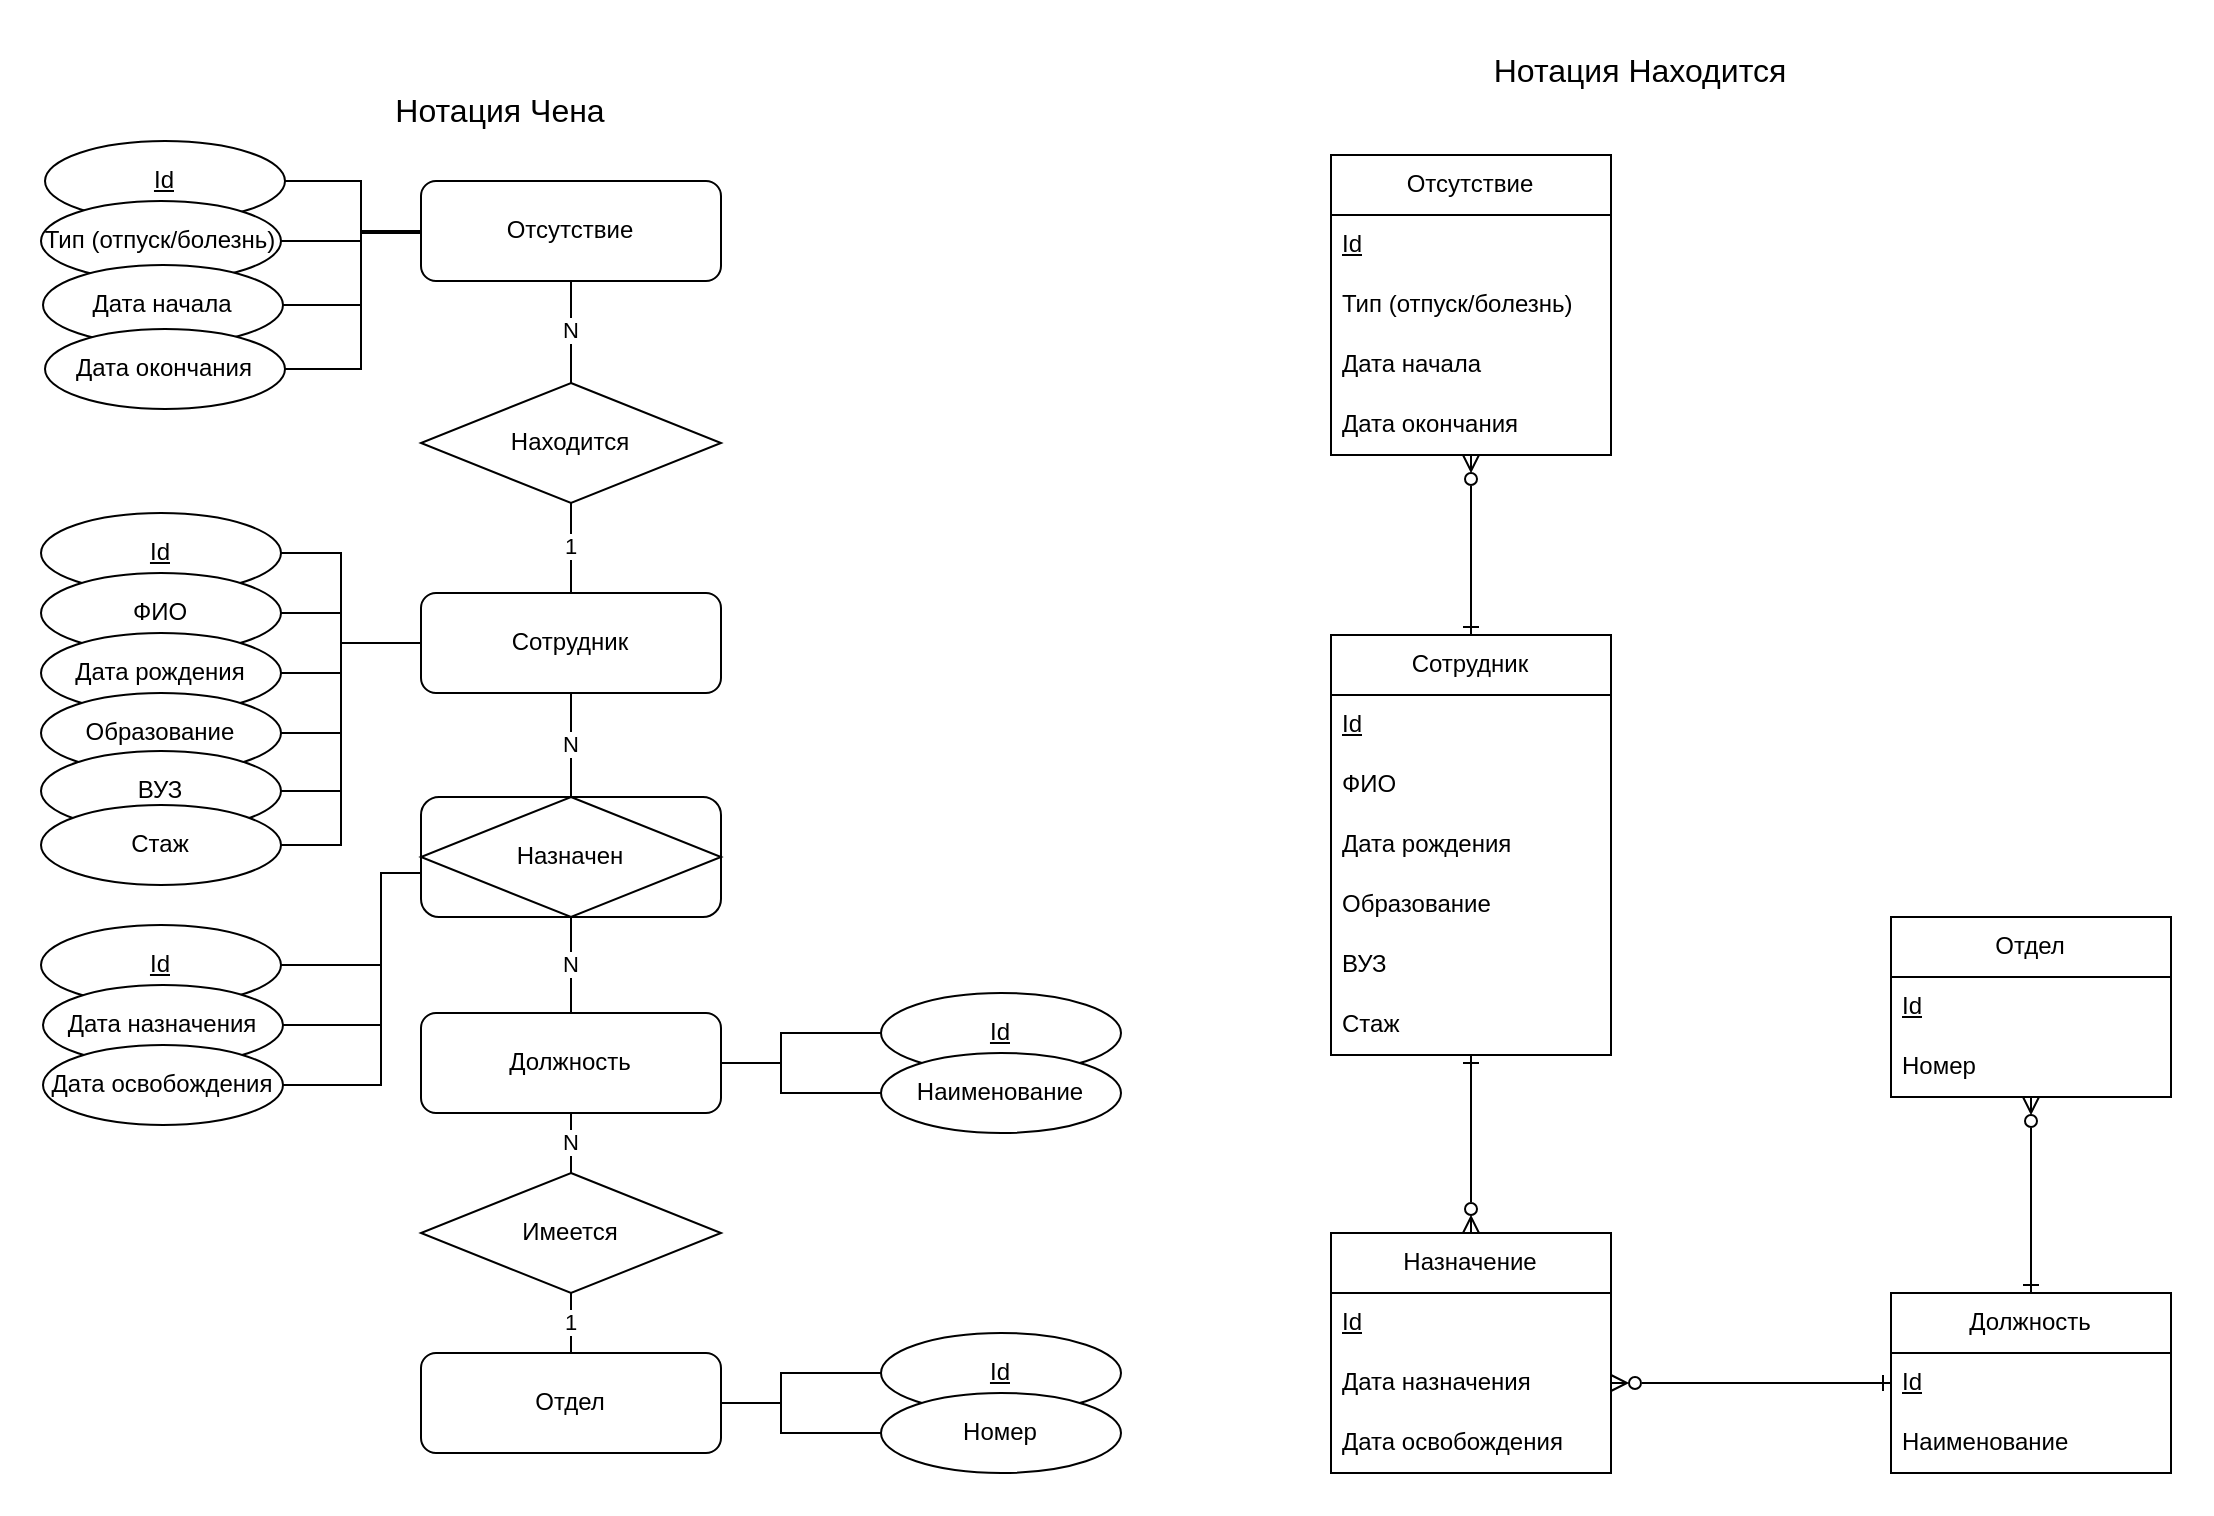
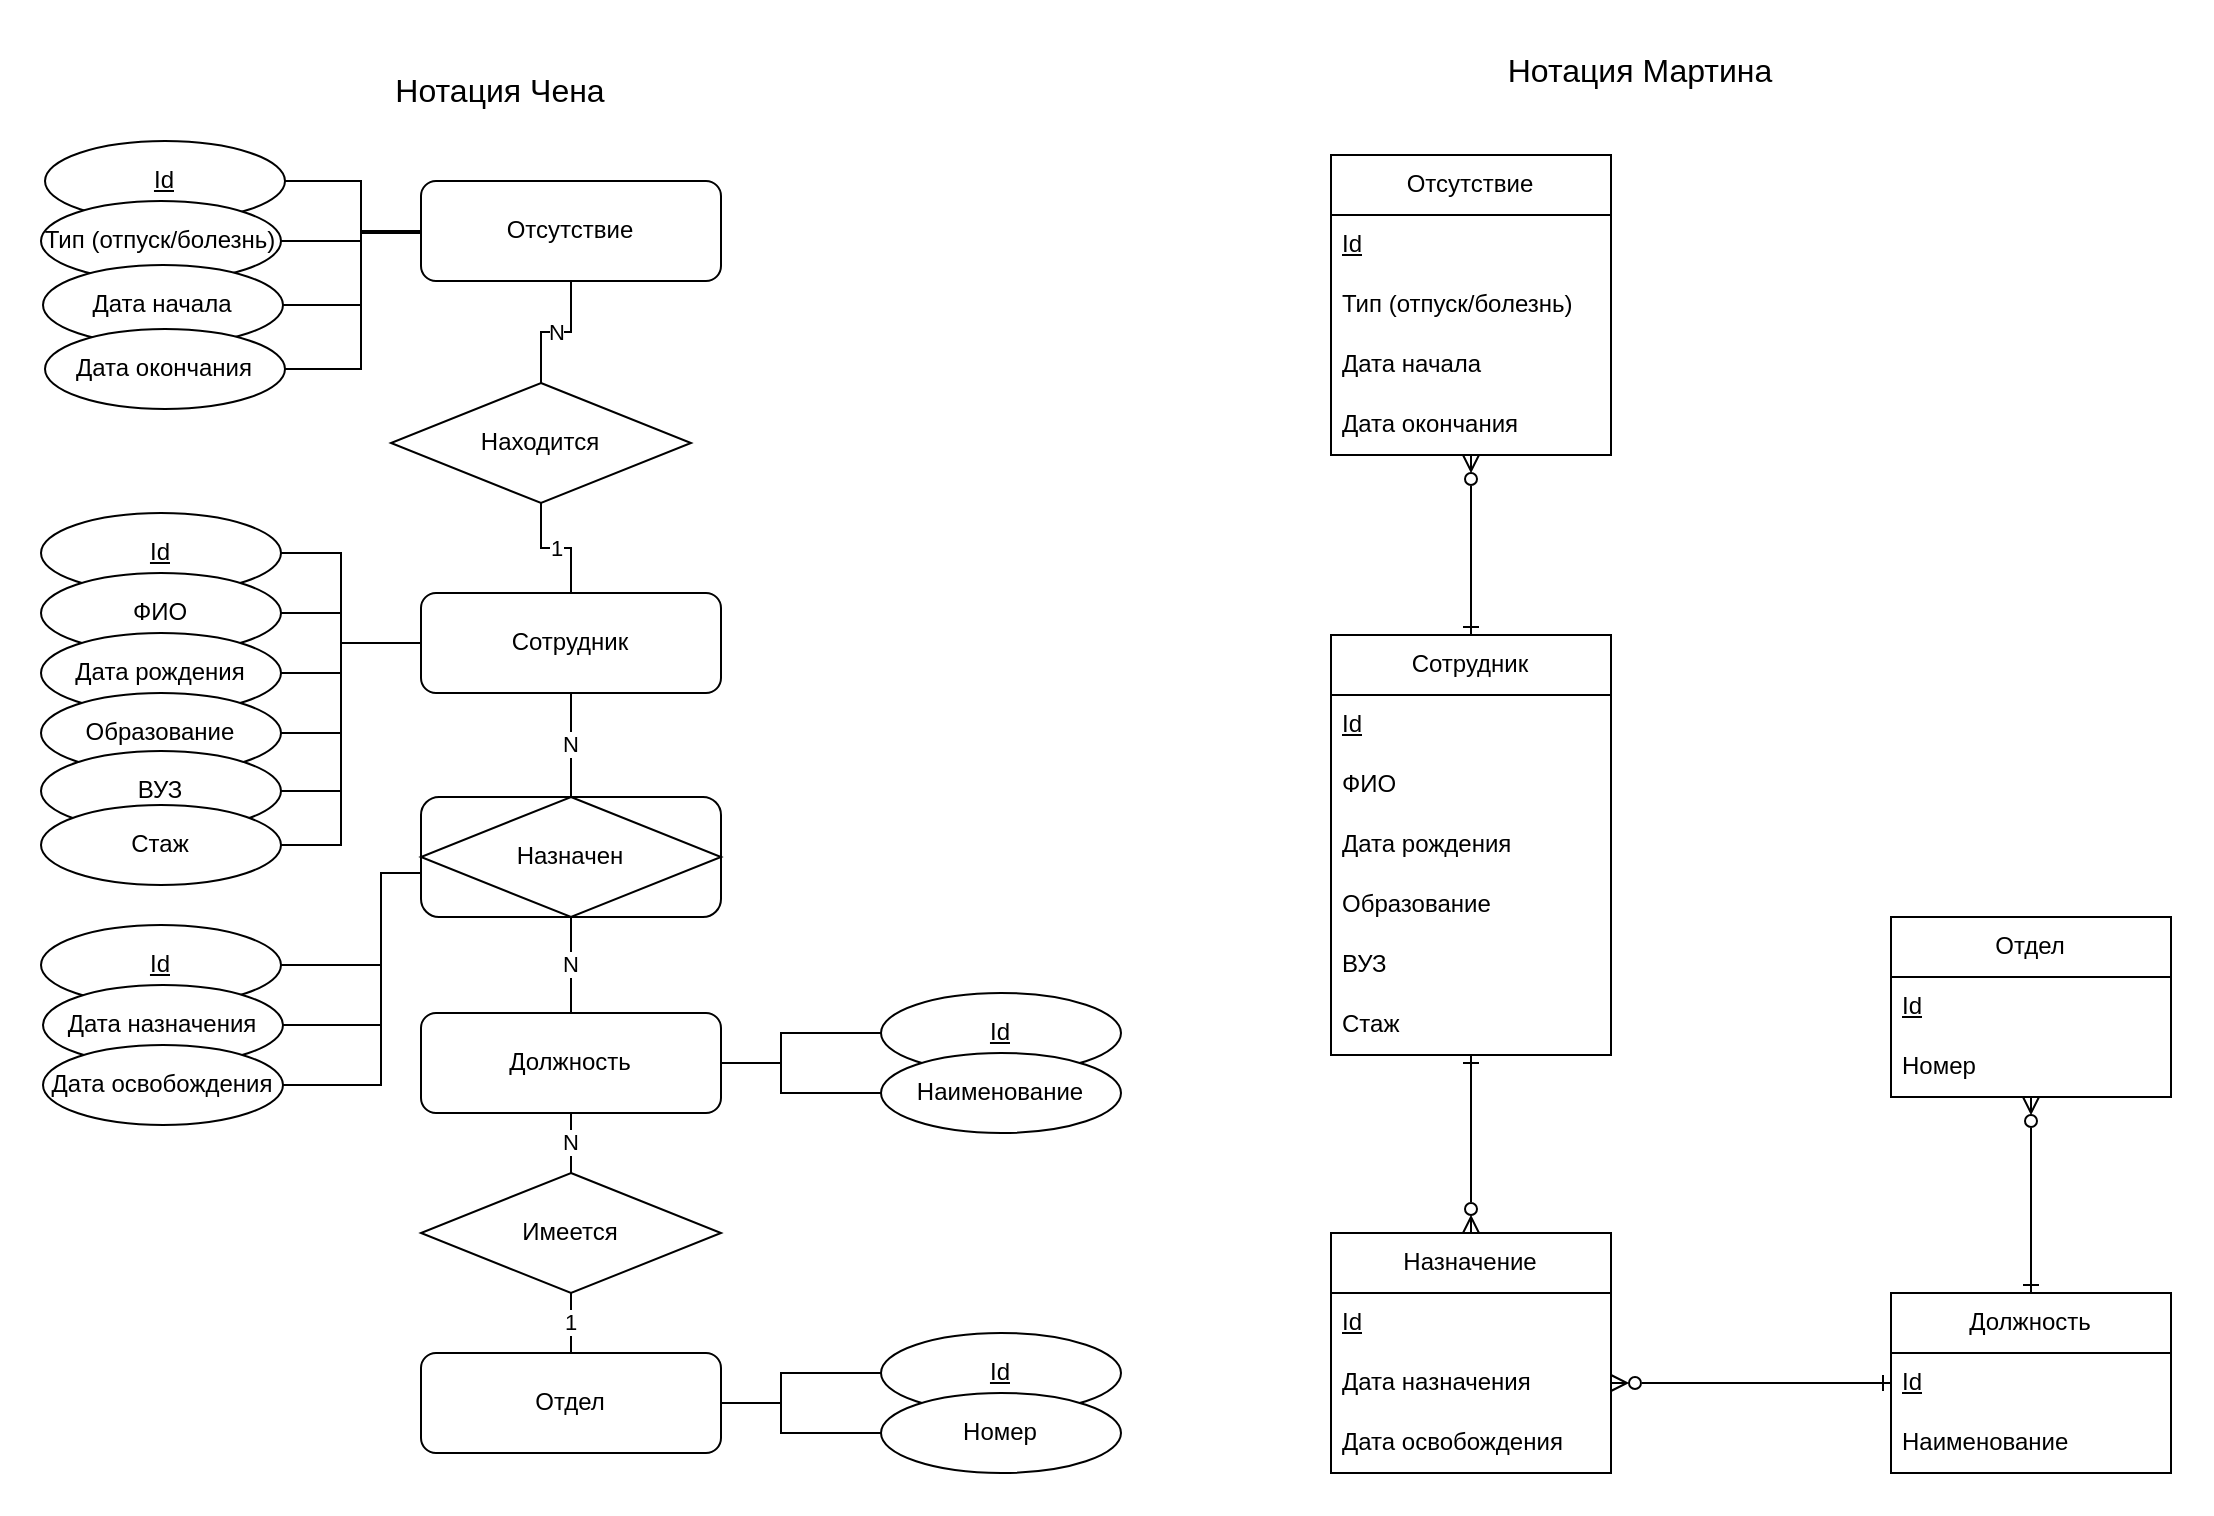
node "Нотация Находится": label "Нотация Находится" -> "Нотация Мартина"
node "Нотация Чена": moved (501, 111) -> (501, 91)
node "Находится": moved (571, 443) -> (541, 443)
